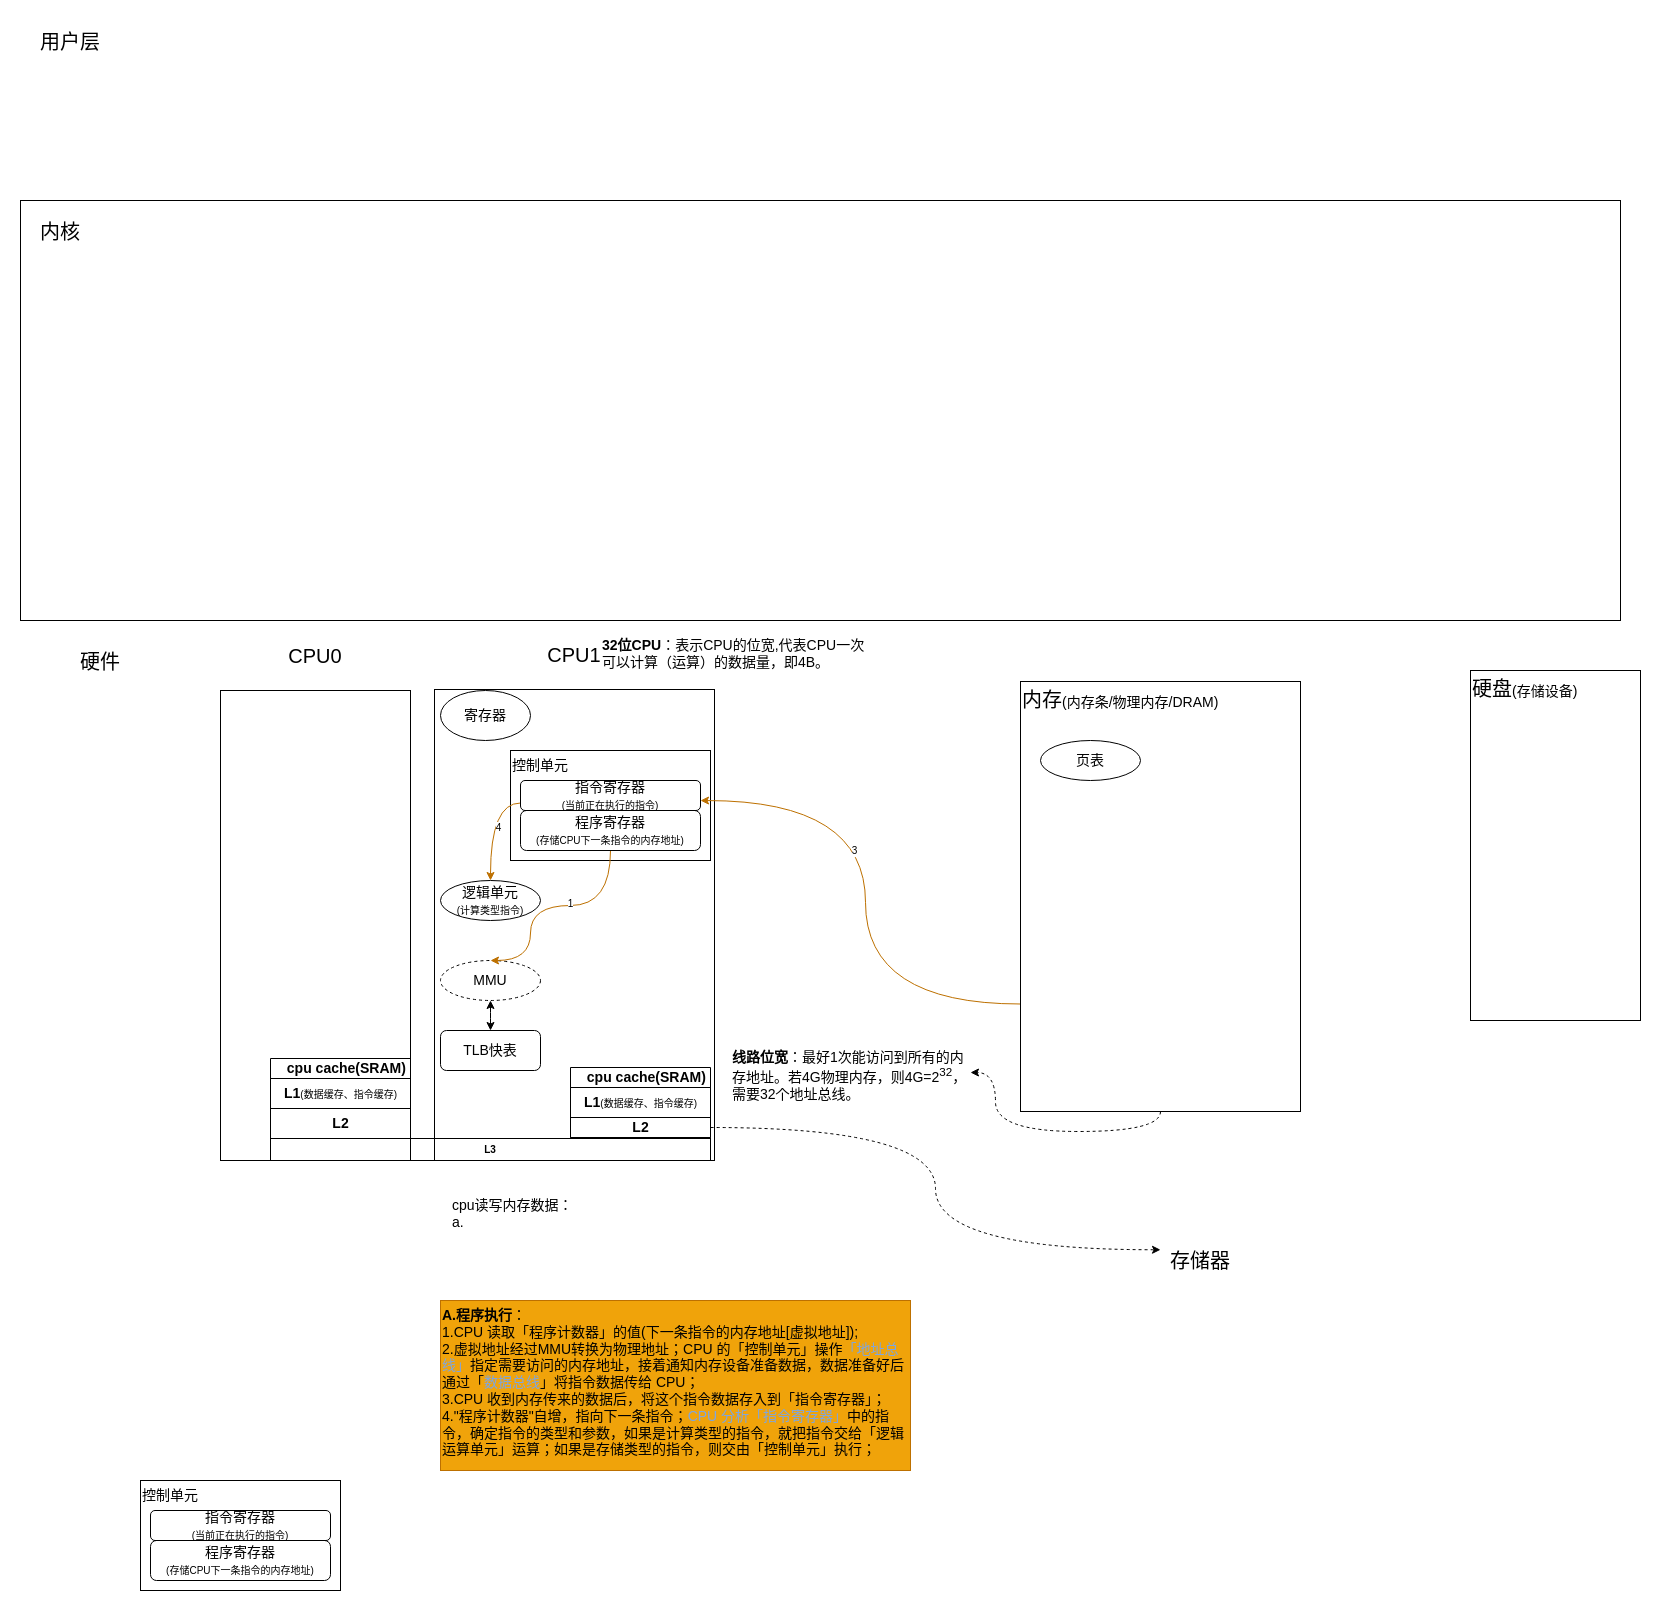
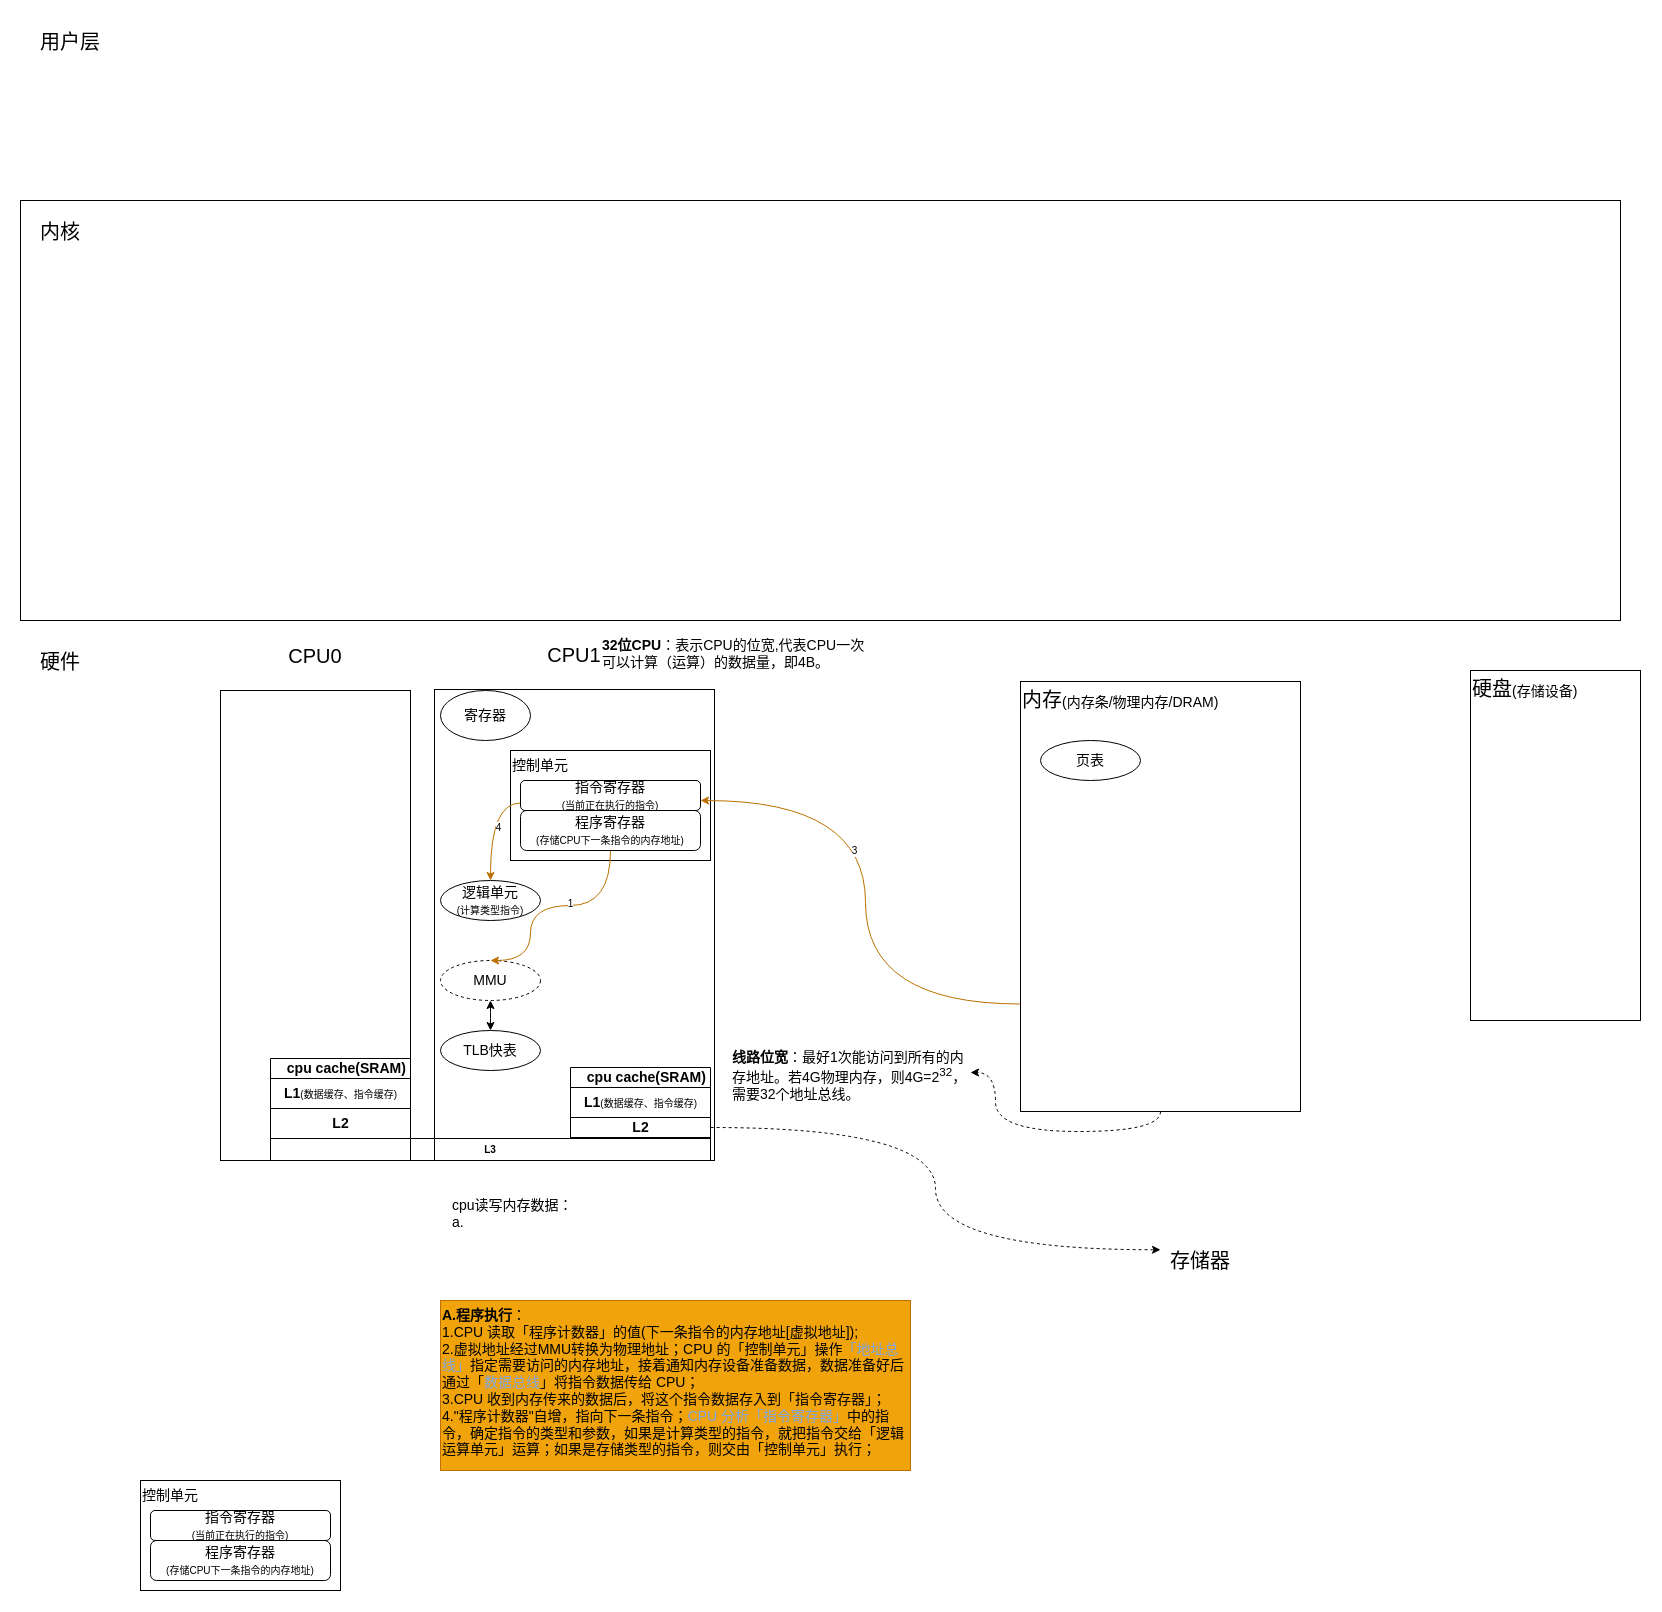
node "硬件": moved (101, 661) -> (61, 661)
node "TLB快表": shape rounded rectangle -> ellipse
